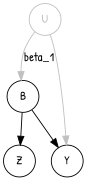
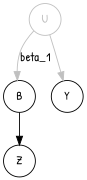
edge "B" -> "Y": removed
